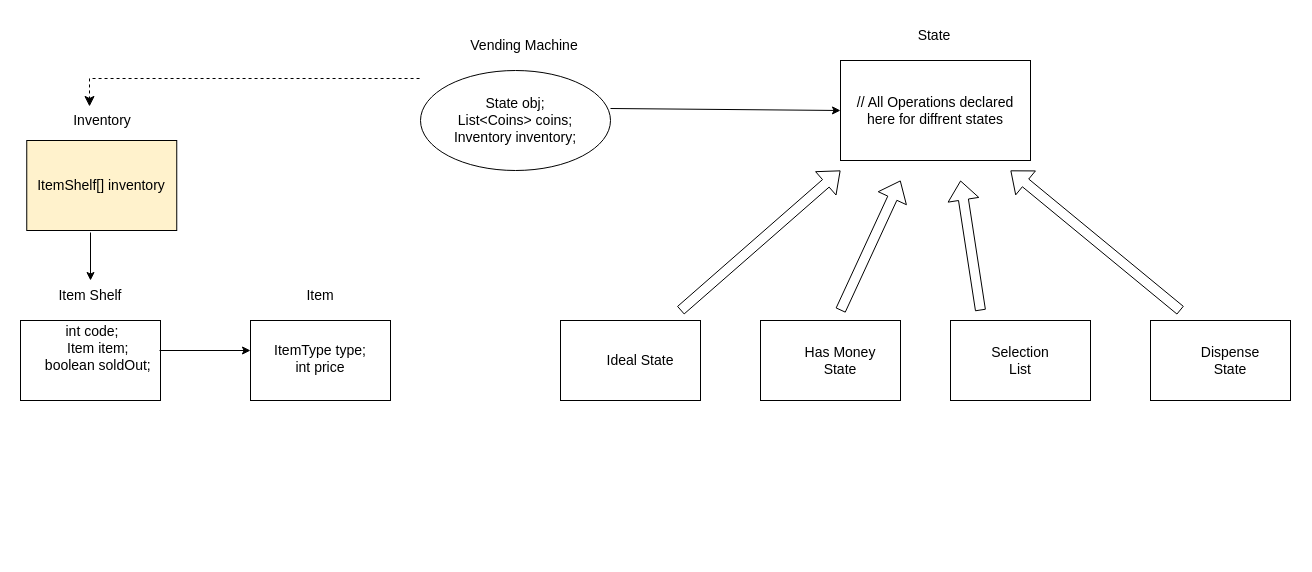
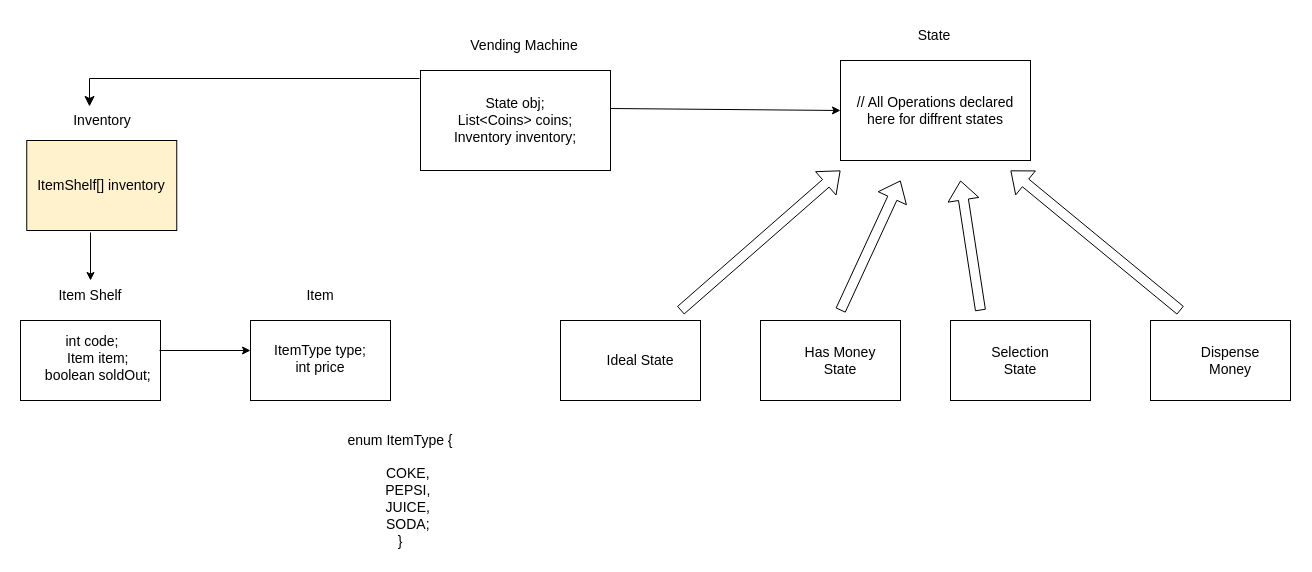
edge "State obj; List<Coins> coins; Inventory inventory;" -> "Inventory": style dashed -> solid
node "State obj; List<Coins> coins; Inventory inventory;": shape ellipse -> rectangle
node "int code; Item item; boolean soldOut;": moved (91, 348) -> (91, 358)
node "Selection List": label "Selection List" -> "Selection State"
node "Dispense State": label "Dispense State" -> "Dispense Money"
node "enum ItemType { COKE, PEPSI, JUICE, SODA; }": added
